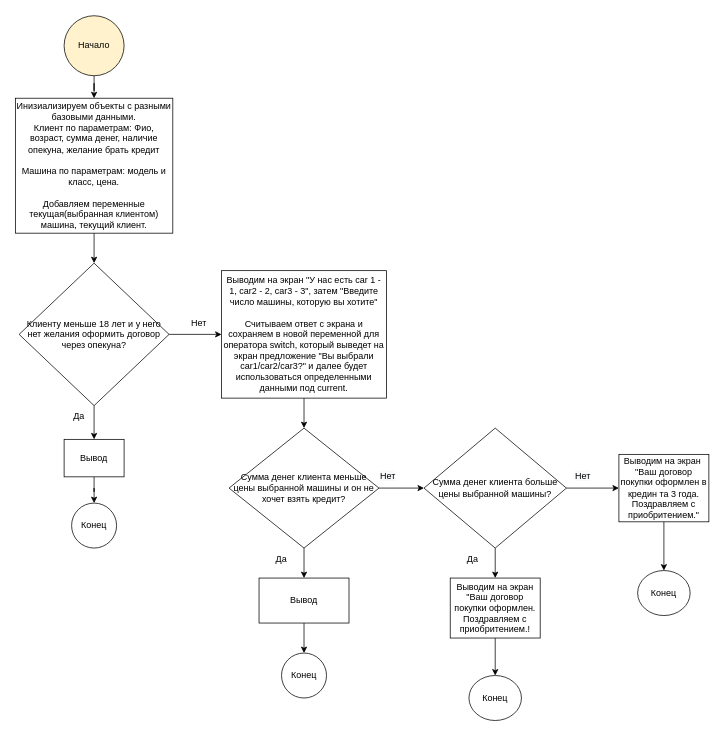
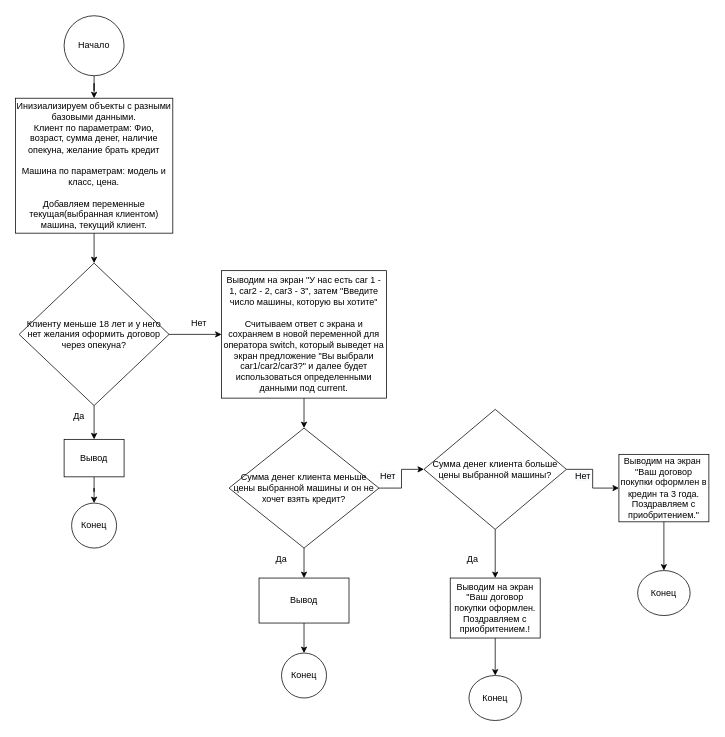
node "Начало": fillcolor #fff2cc -> #ffffff
node "Сумма денег клиента больше цены выбранной машины?": moved (495, 488) -> (495, 469)
